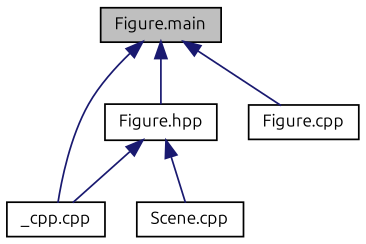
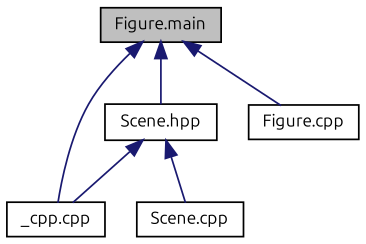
node "Figure.hpp": label "Figure.hpp" -> "Scene.hpp"
